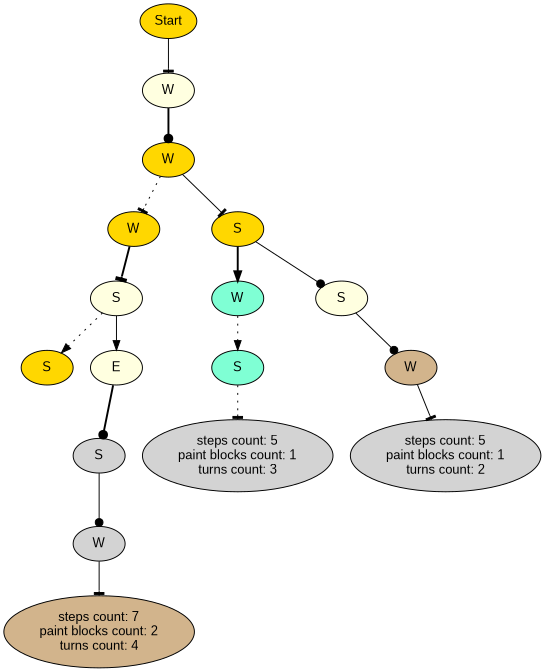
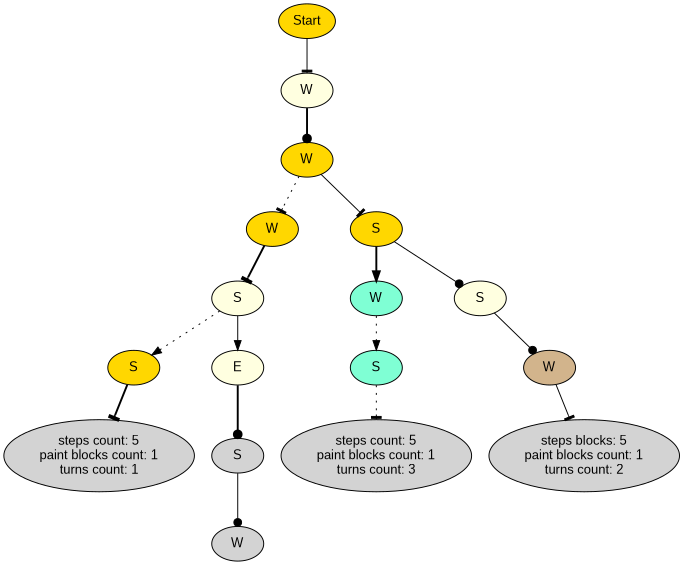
node "steps count: 5 paint blocks count: 1 turns count: 1": added
node "steps count: 5 paint blocks count: 1 turns count: 2": label "steps count: 5 paint blocks count: 1 turns count: 2" -> "steps blocks: 5 paint blocks count: 1 turns count: 2"
node "steps count: 7 paint blocks count: 2 turns count: 4": removed
